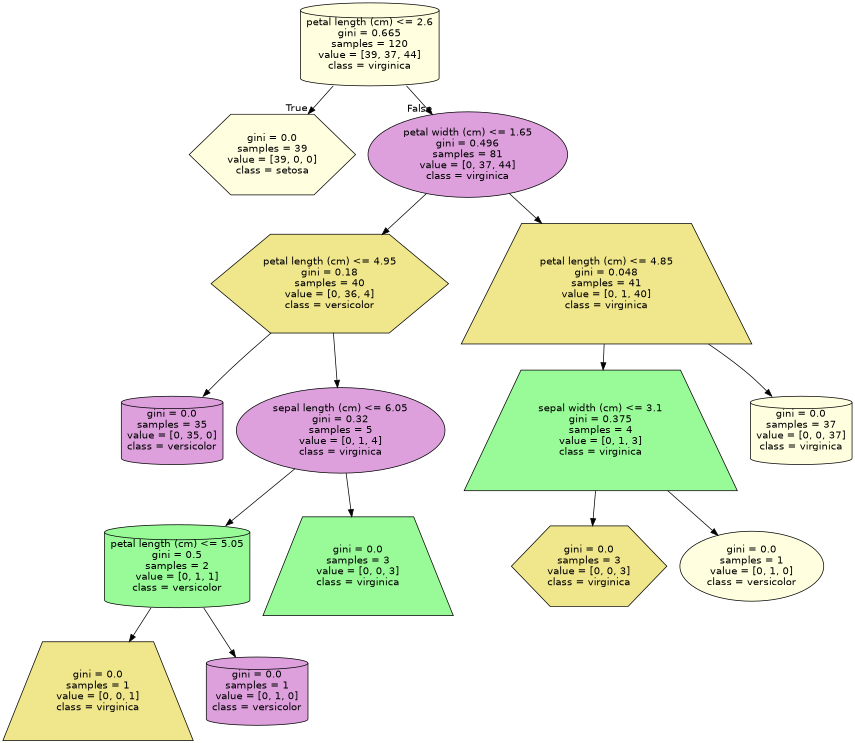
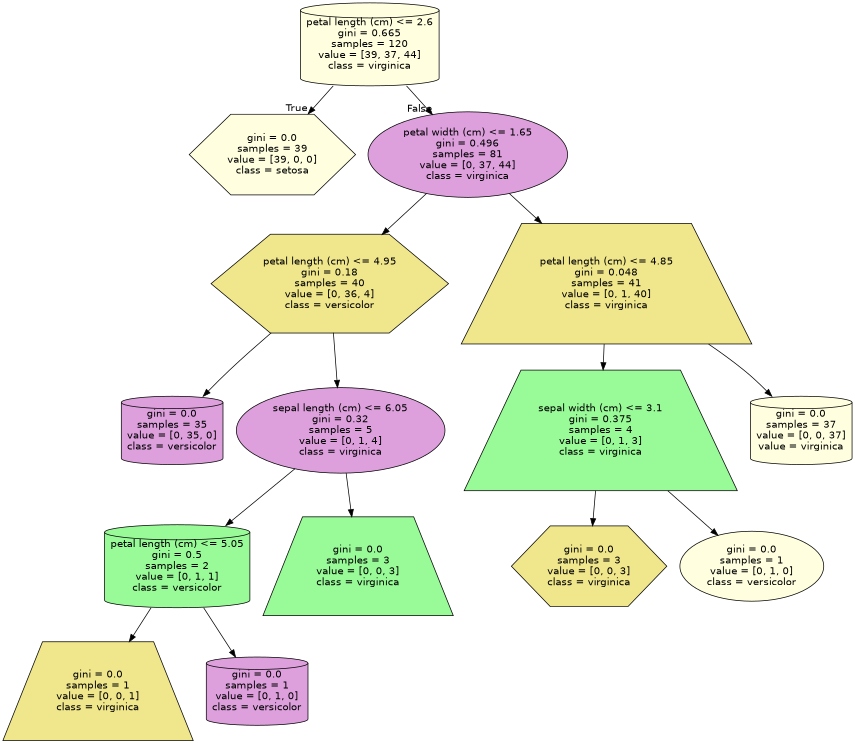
node "gini = 0.0 samples = 37 value = [0, 0, 37] class = virginica": label "gini = 0.0 samples = 37 value = [0, 0, 37] class = virginica" -> "gini = 0.0 samples = 37 value = [0, 0, 37] value = virginica"
